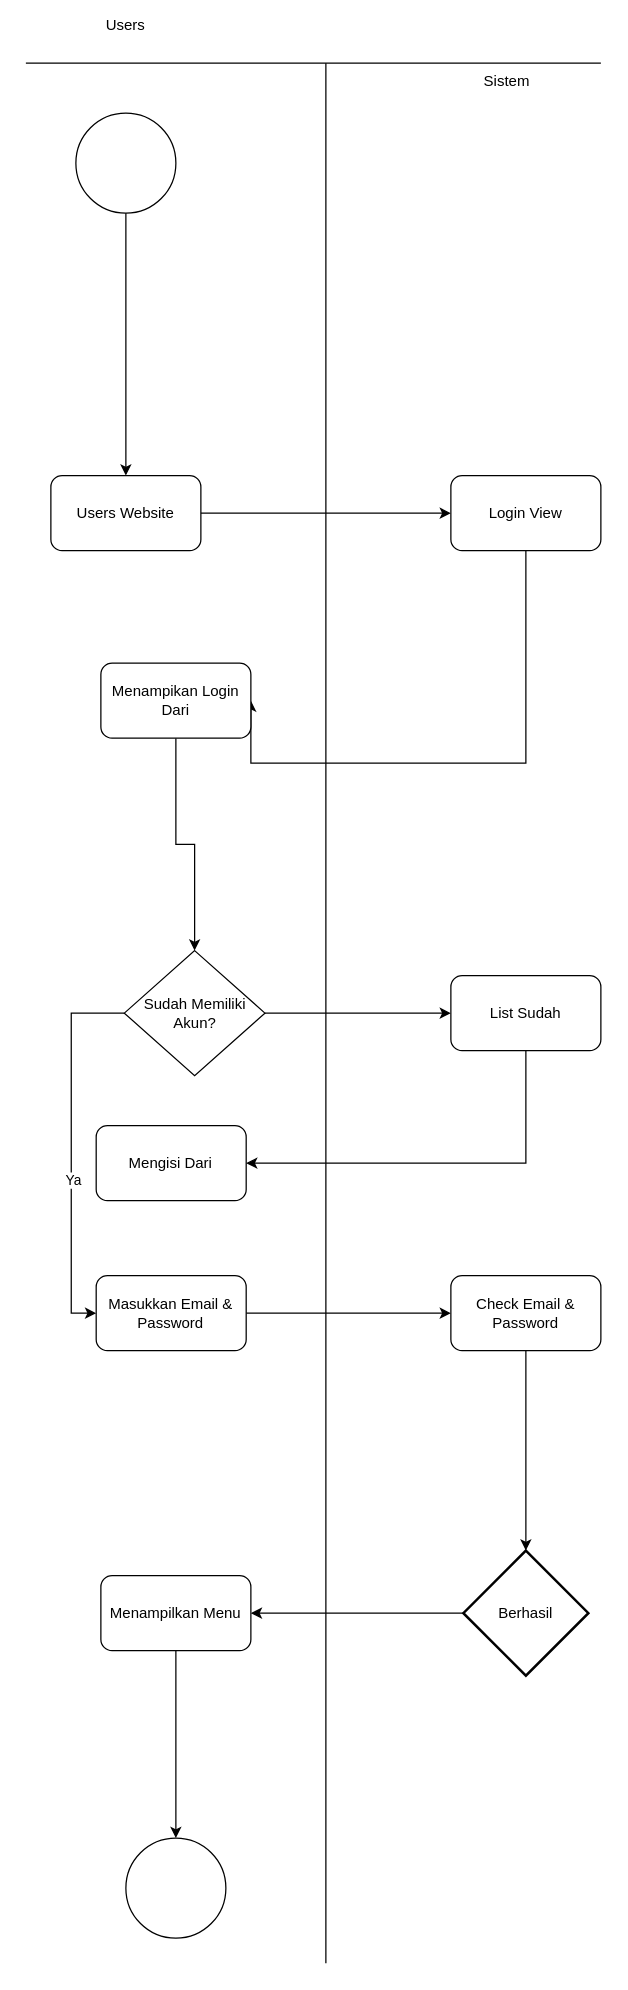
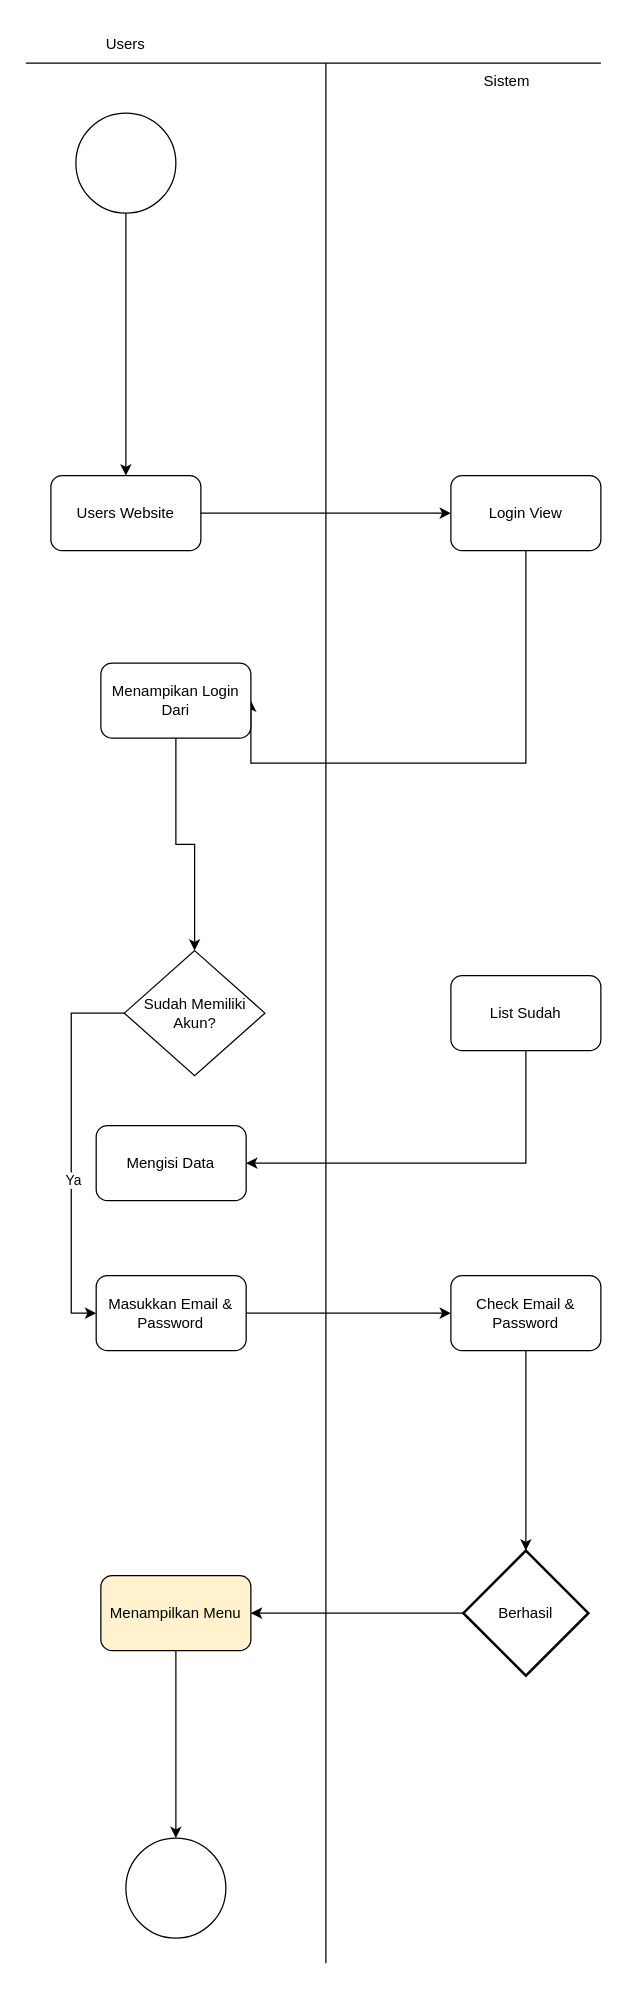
node "Users": moved (126, 26) -> (126, 44)
edge "Sudah Memiliki Akun?" -> "List Sudah": removed
node "Mengisi Dari": label "Mengisi Dari" -> "Mengisi Data"
node "Menampilkan Menu": fillcolor #ffffff -> #fff2cc
